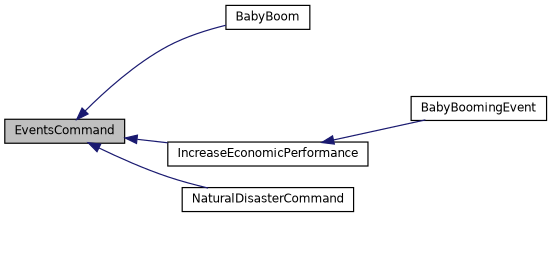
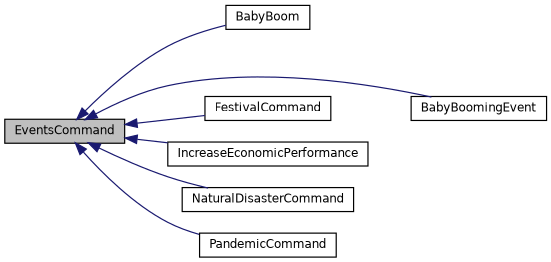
node "FestivalCommand": added
edge "BabyBoomingEvent" -> "IncreaseEconomicPerformance": now "BabyBoomingEvent" -> "EventsCommand"
node "PandemicCommand": added
